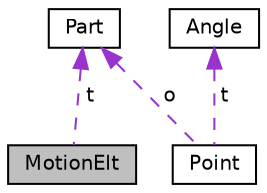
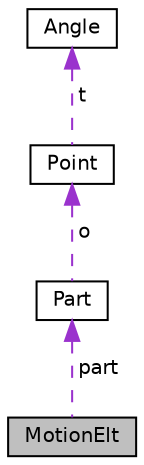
edge "MotionElt" -> "Part": label " t" -> " part"
edge "Point" -> "Part": reversed
